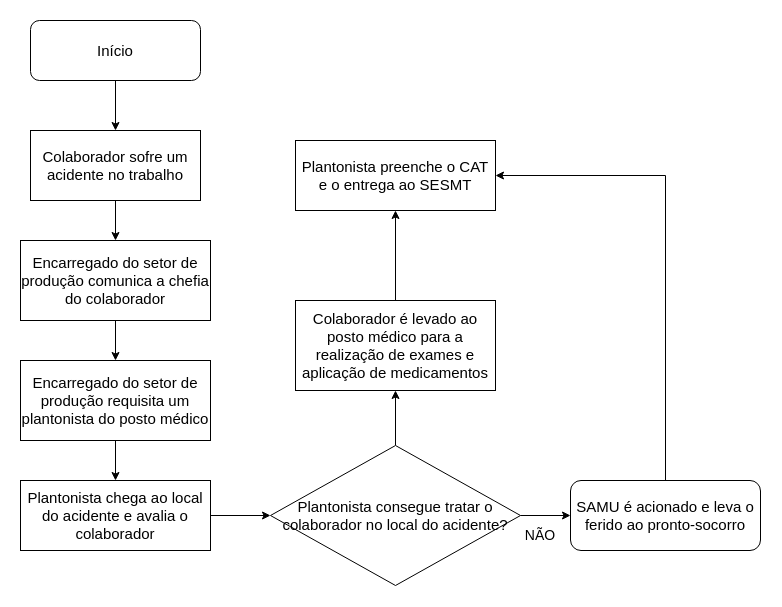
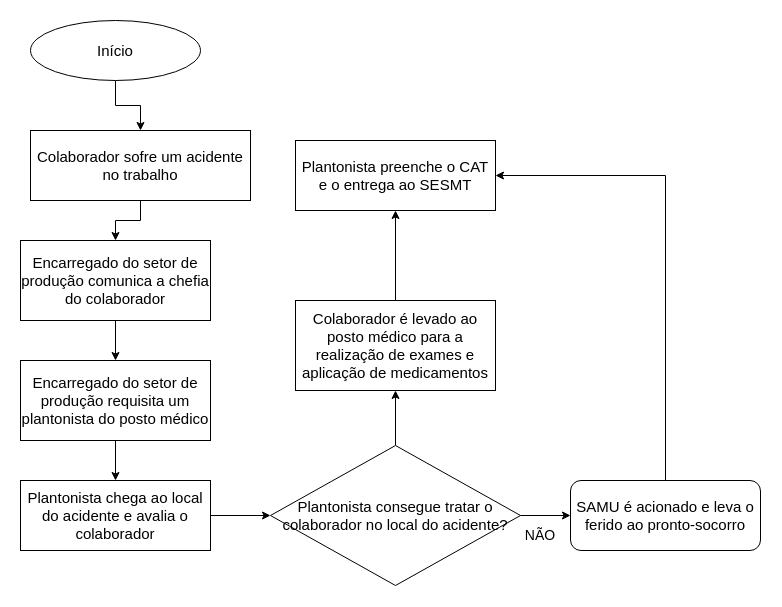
node "Início": shape rounded rectangle -> ellipse
node "Colaborador sofre um acidente no trabalho": size 170x70 -> 220x70
